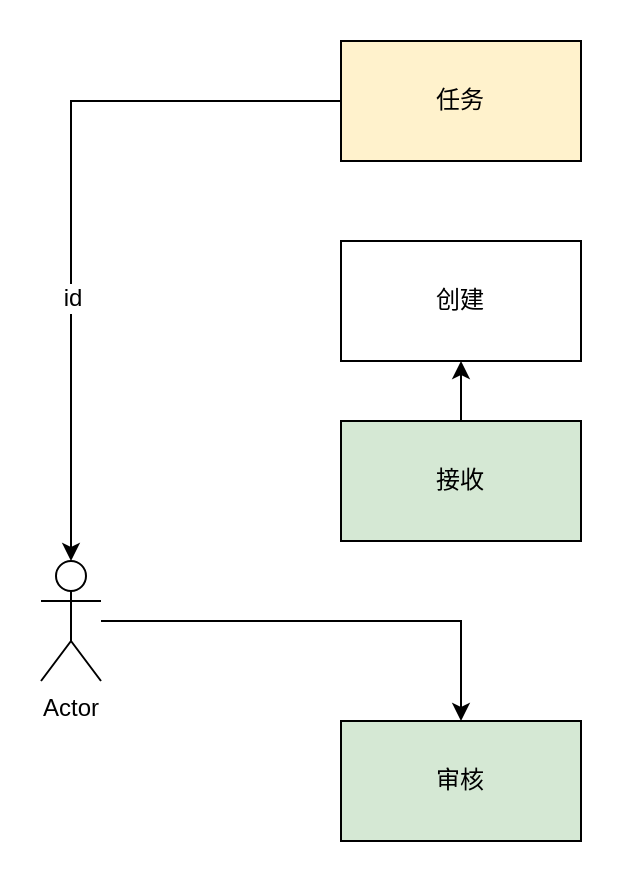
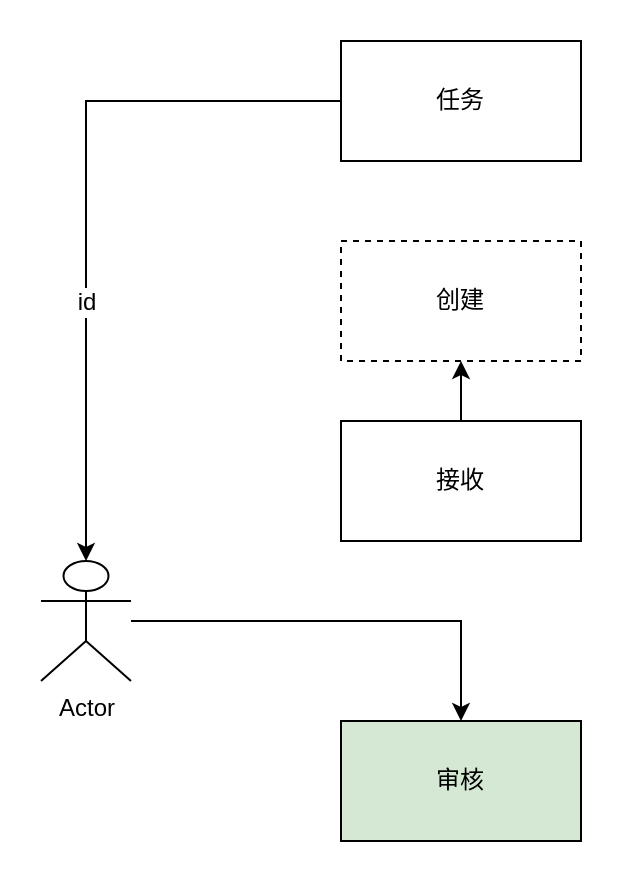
node "任务": fillcolor #fff2cc -> #ffffff
node "创建": style solid -> dashed
node "接收": fillcolor #d5e8d4 -> #ffffff
node "Actor": size 60x120 -> 90x120
